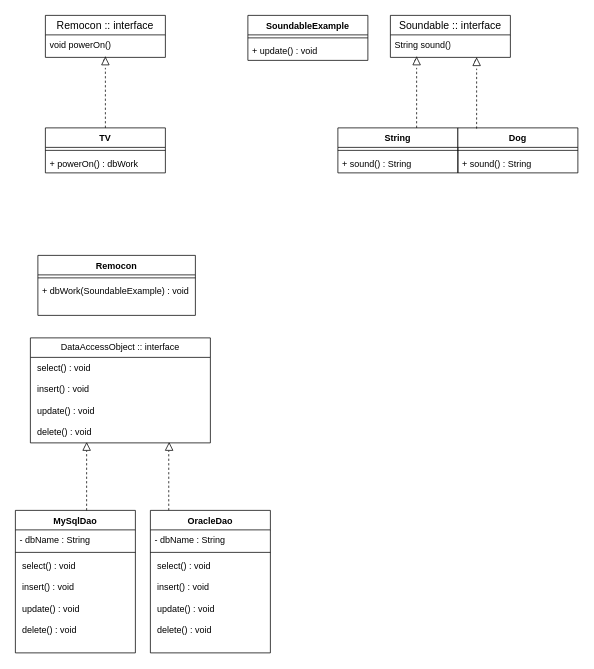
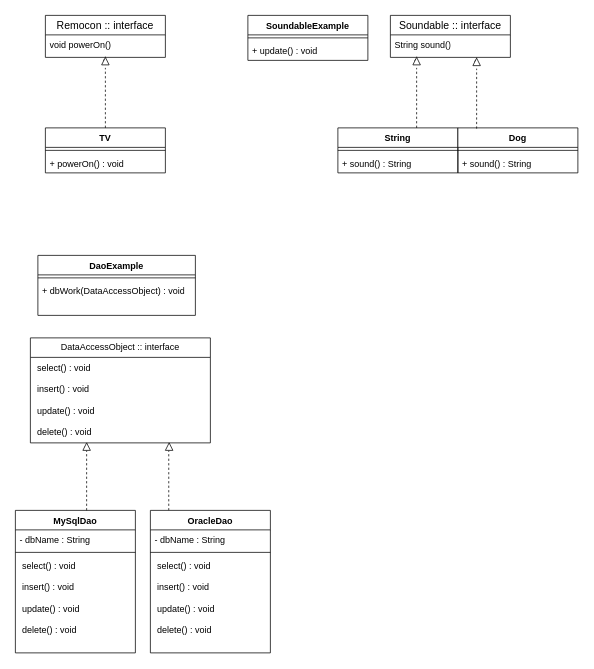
node "+ powerOn() : dbWork": label "+ powerOn() : dbWork" -> "+ powerOn() : void"
node "Remocon": label "Remocon" -> "DaoExample"
node "+ dbWork(SoundableExample) : void": label "+ dbWork(SoundableExample) : void" -> "+ dbWork(DataAccessObject) : void"
